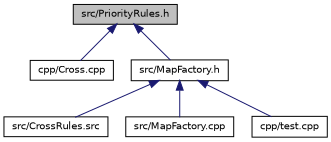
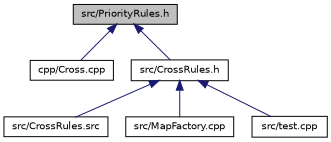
node "src/MapFactory.h": label "src/MapFactory.h" -> "src/CrossRules.h"
node "cpp/test.cpp": label "cpp/test.cpp" -> "src/test.cpp"
